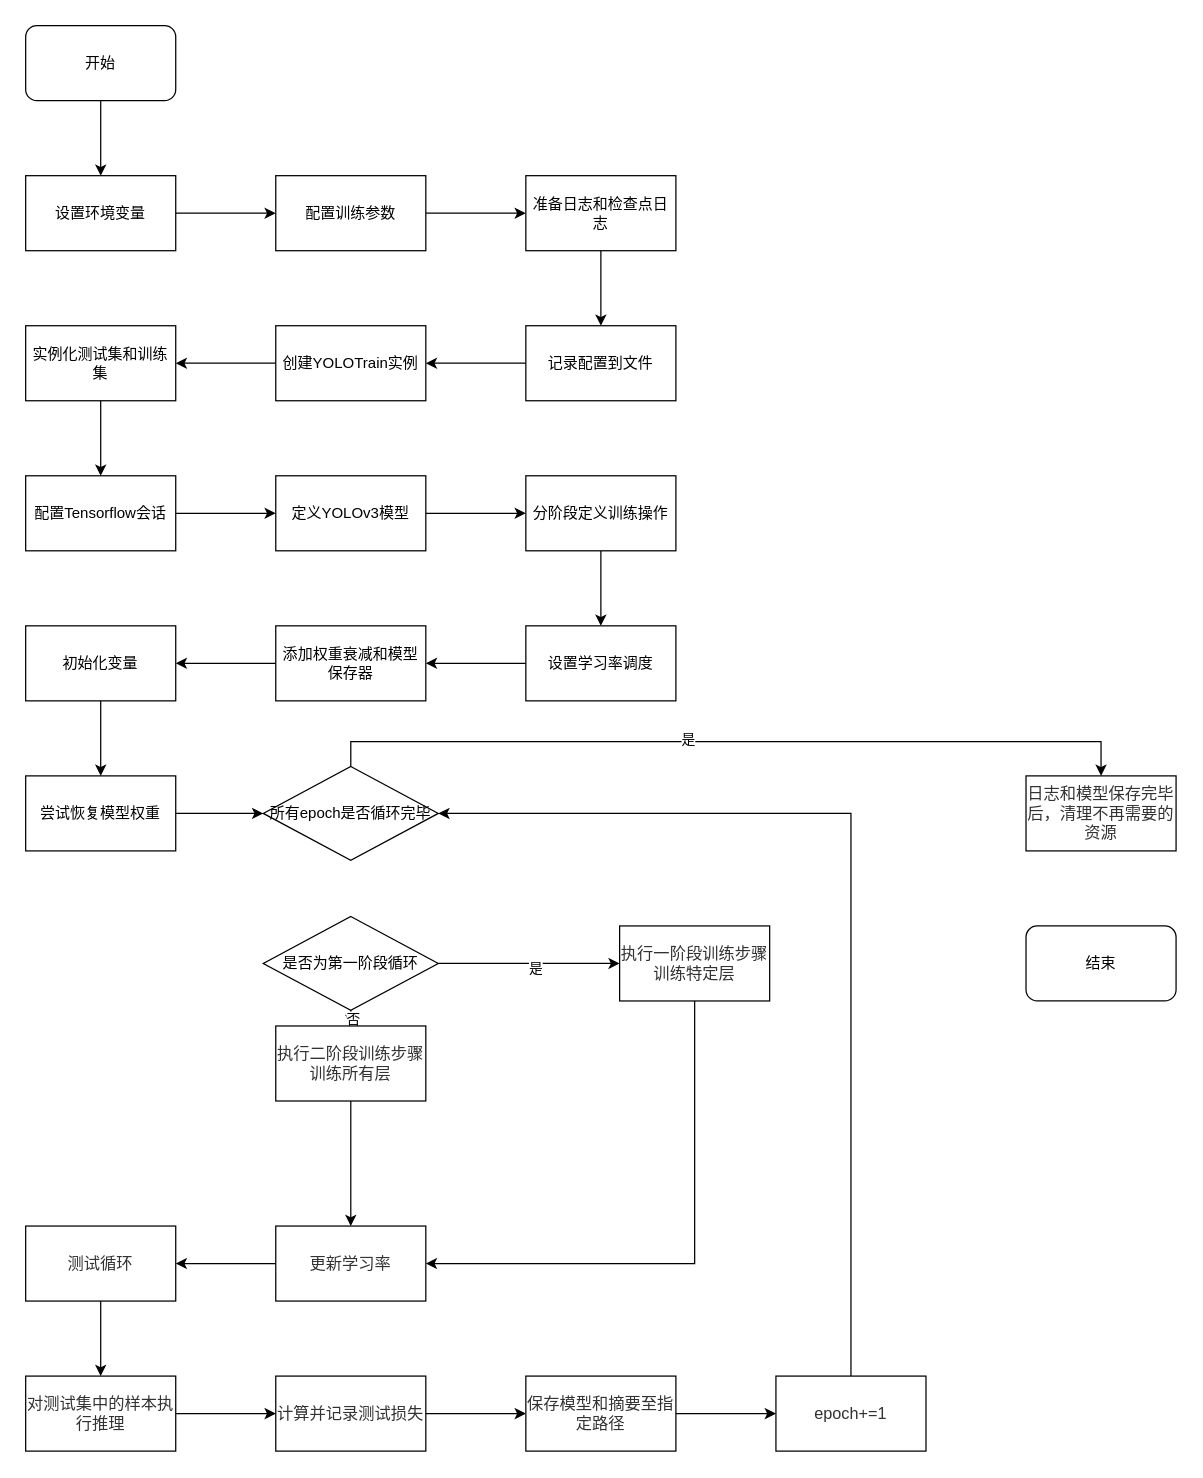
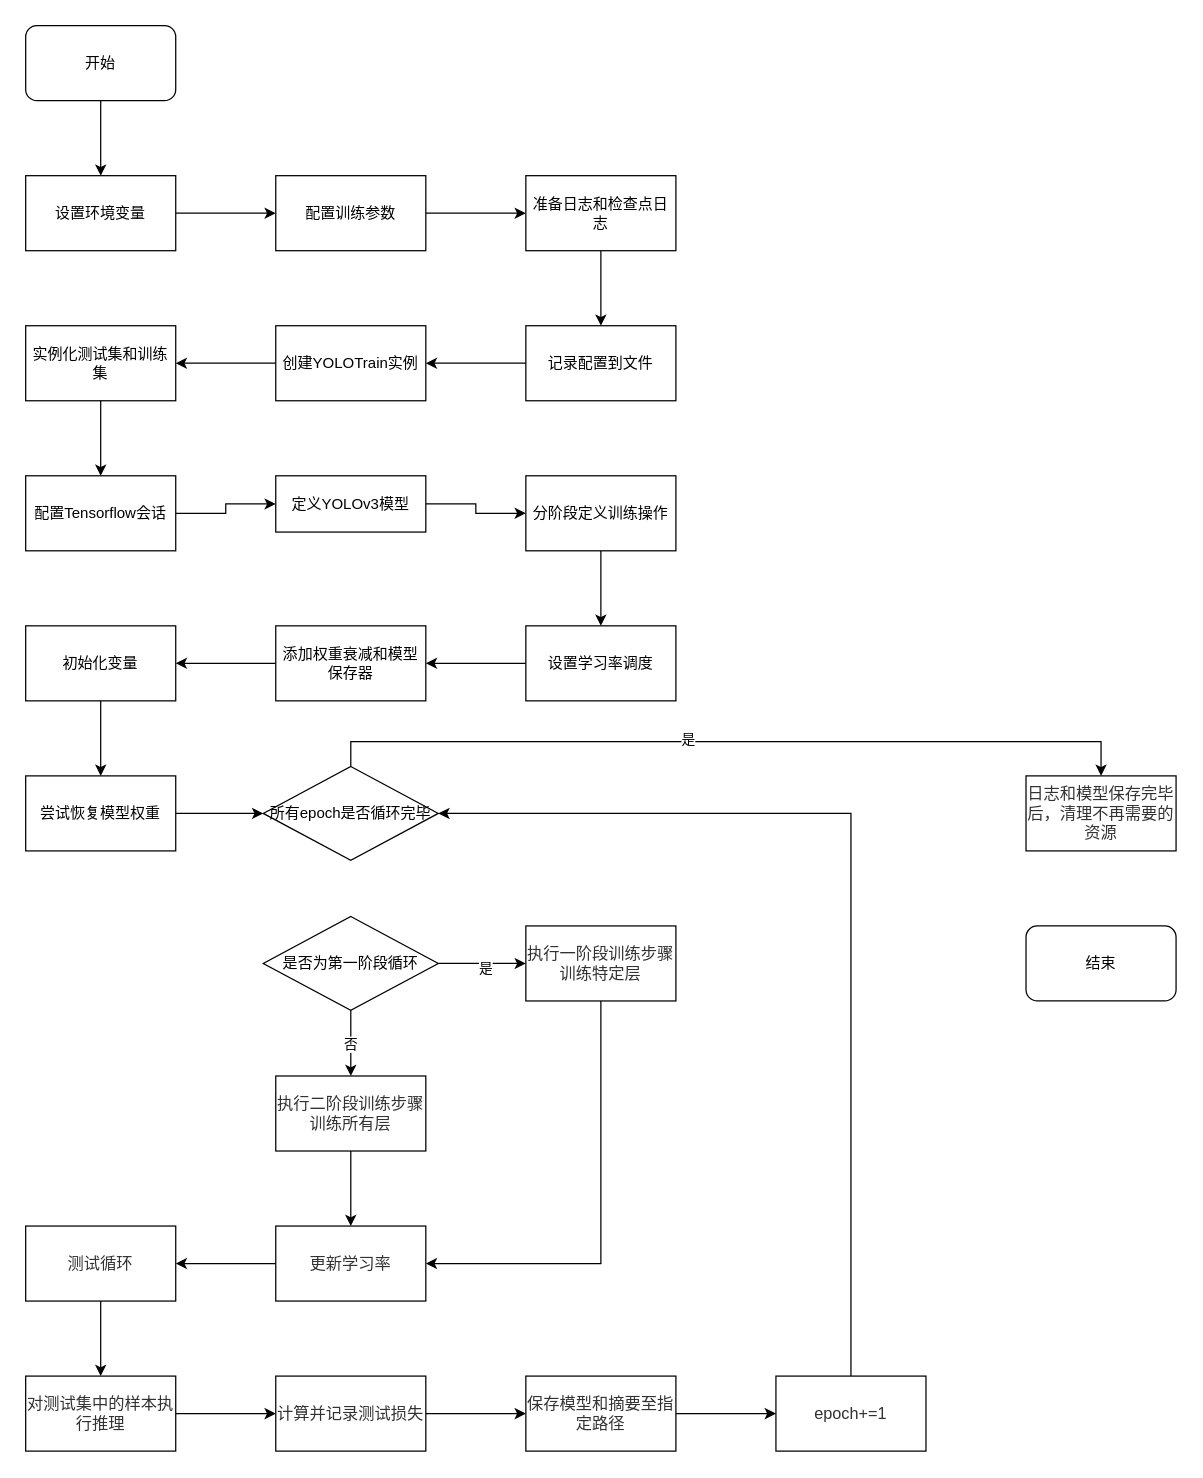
node "定义YOLOv3模型": size 150x75 -> 150x56
node "执行一阶段训练步骤 训练特定层": moved (694, 963) -> (601, 963)
node "执行二阶段训练步骤 训练所有层": moved (351, 1063) -> (351, 1113)
